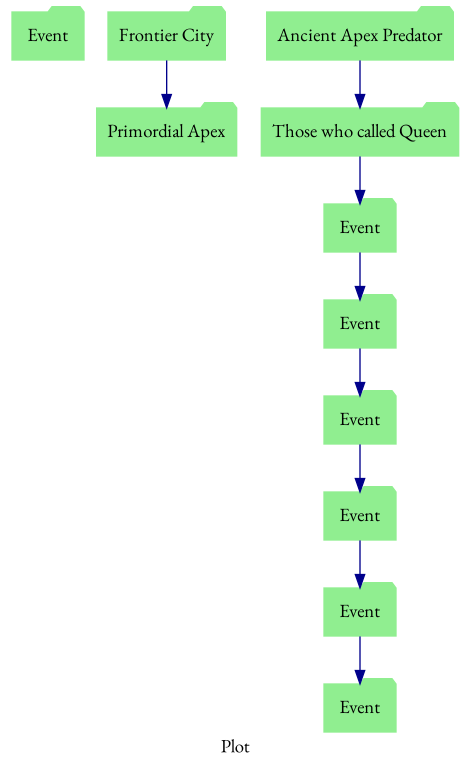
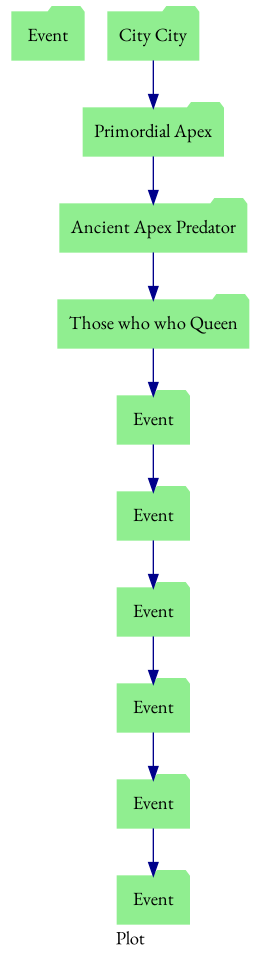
node "Frontier City": label "Frontier City" -> "City City"
node "Those who called Queen": label "Those who called Queen" -> "Those who who Queen"
edge "Primordial Apex" -> "Ancient Apex Predator": added
